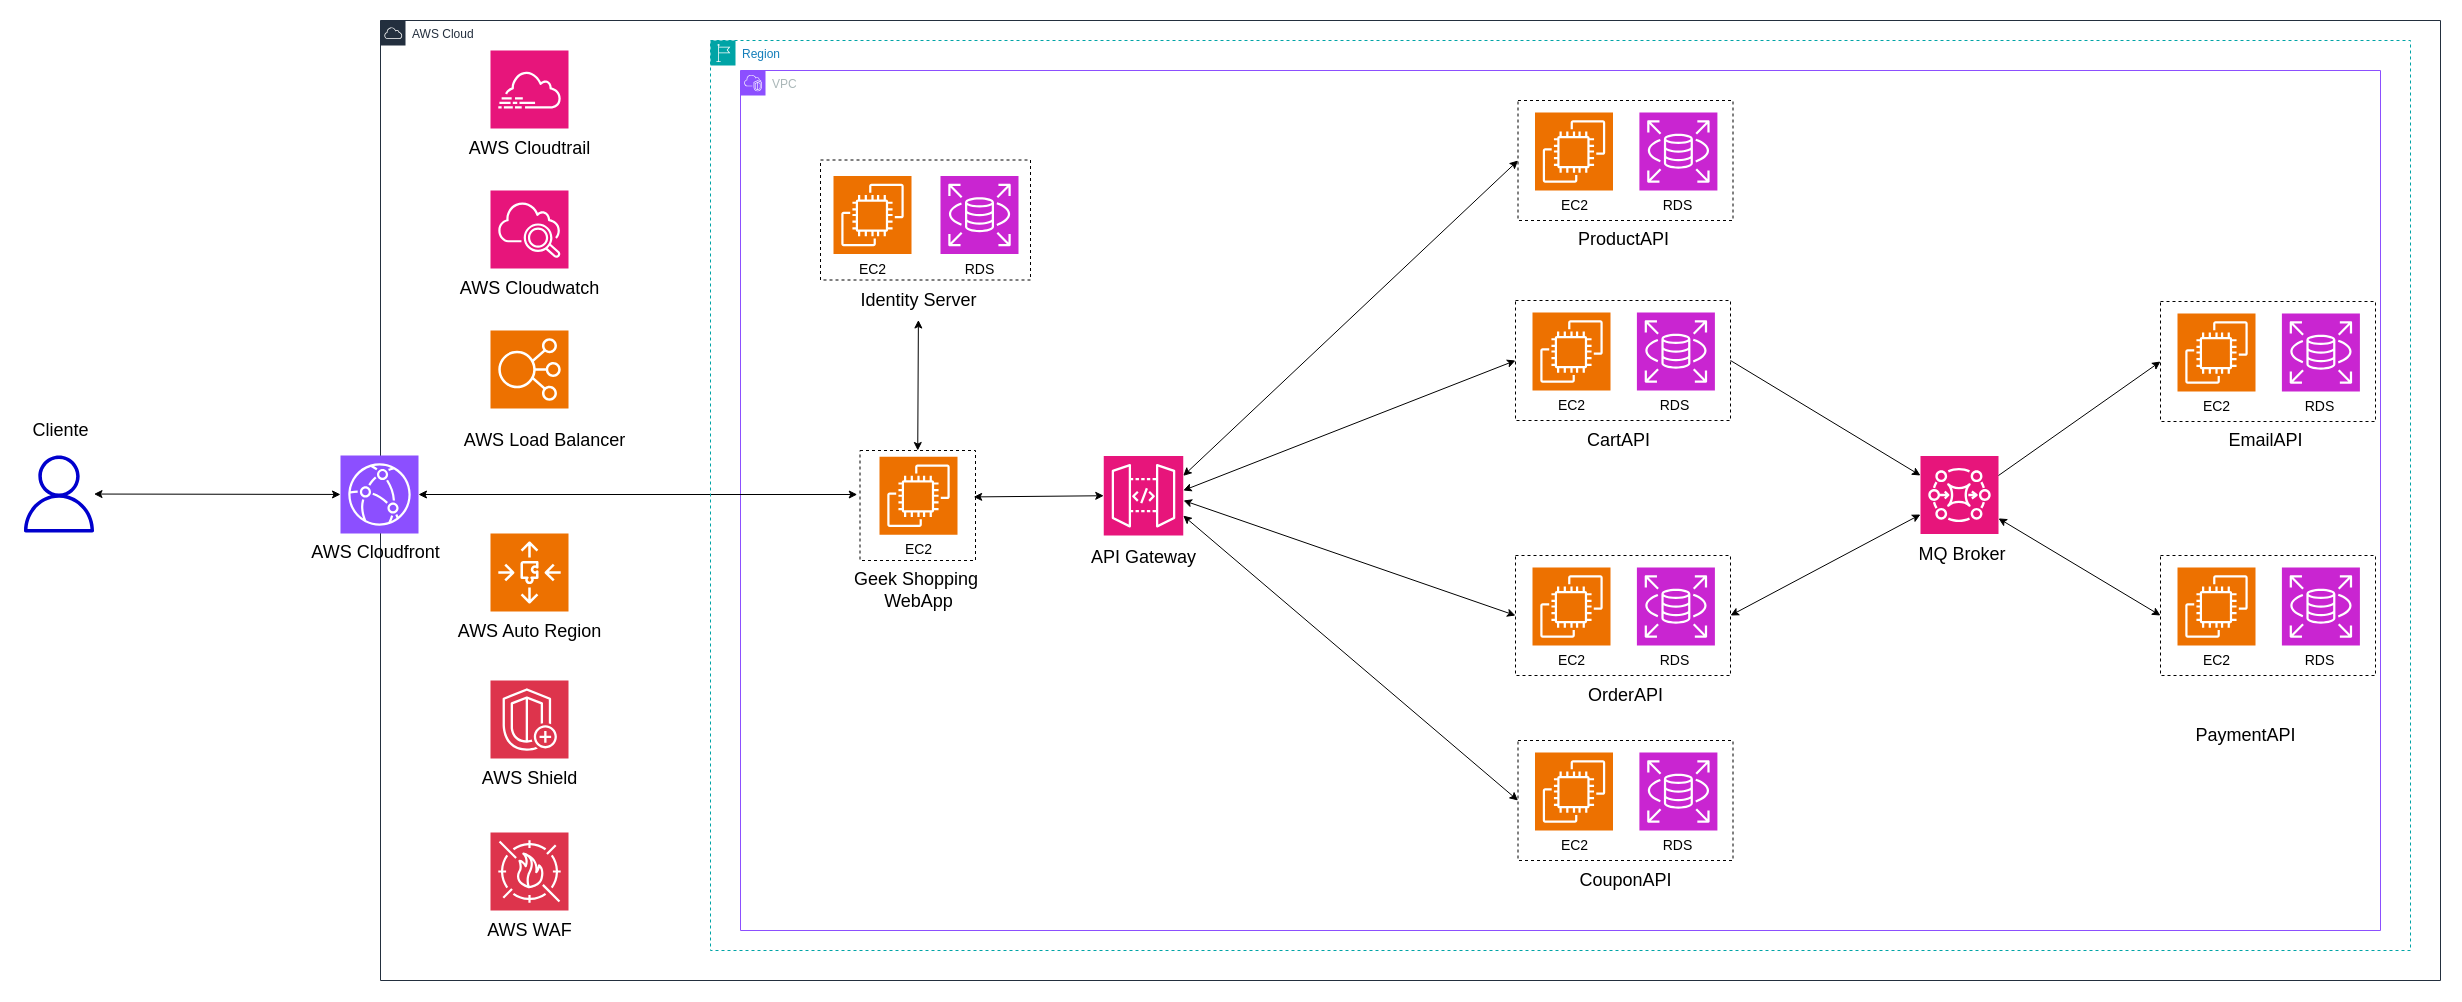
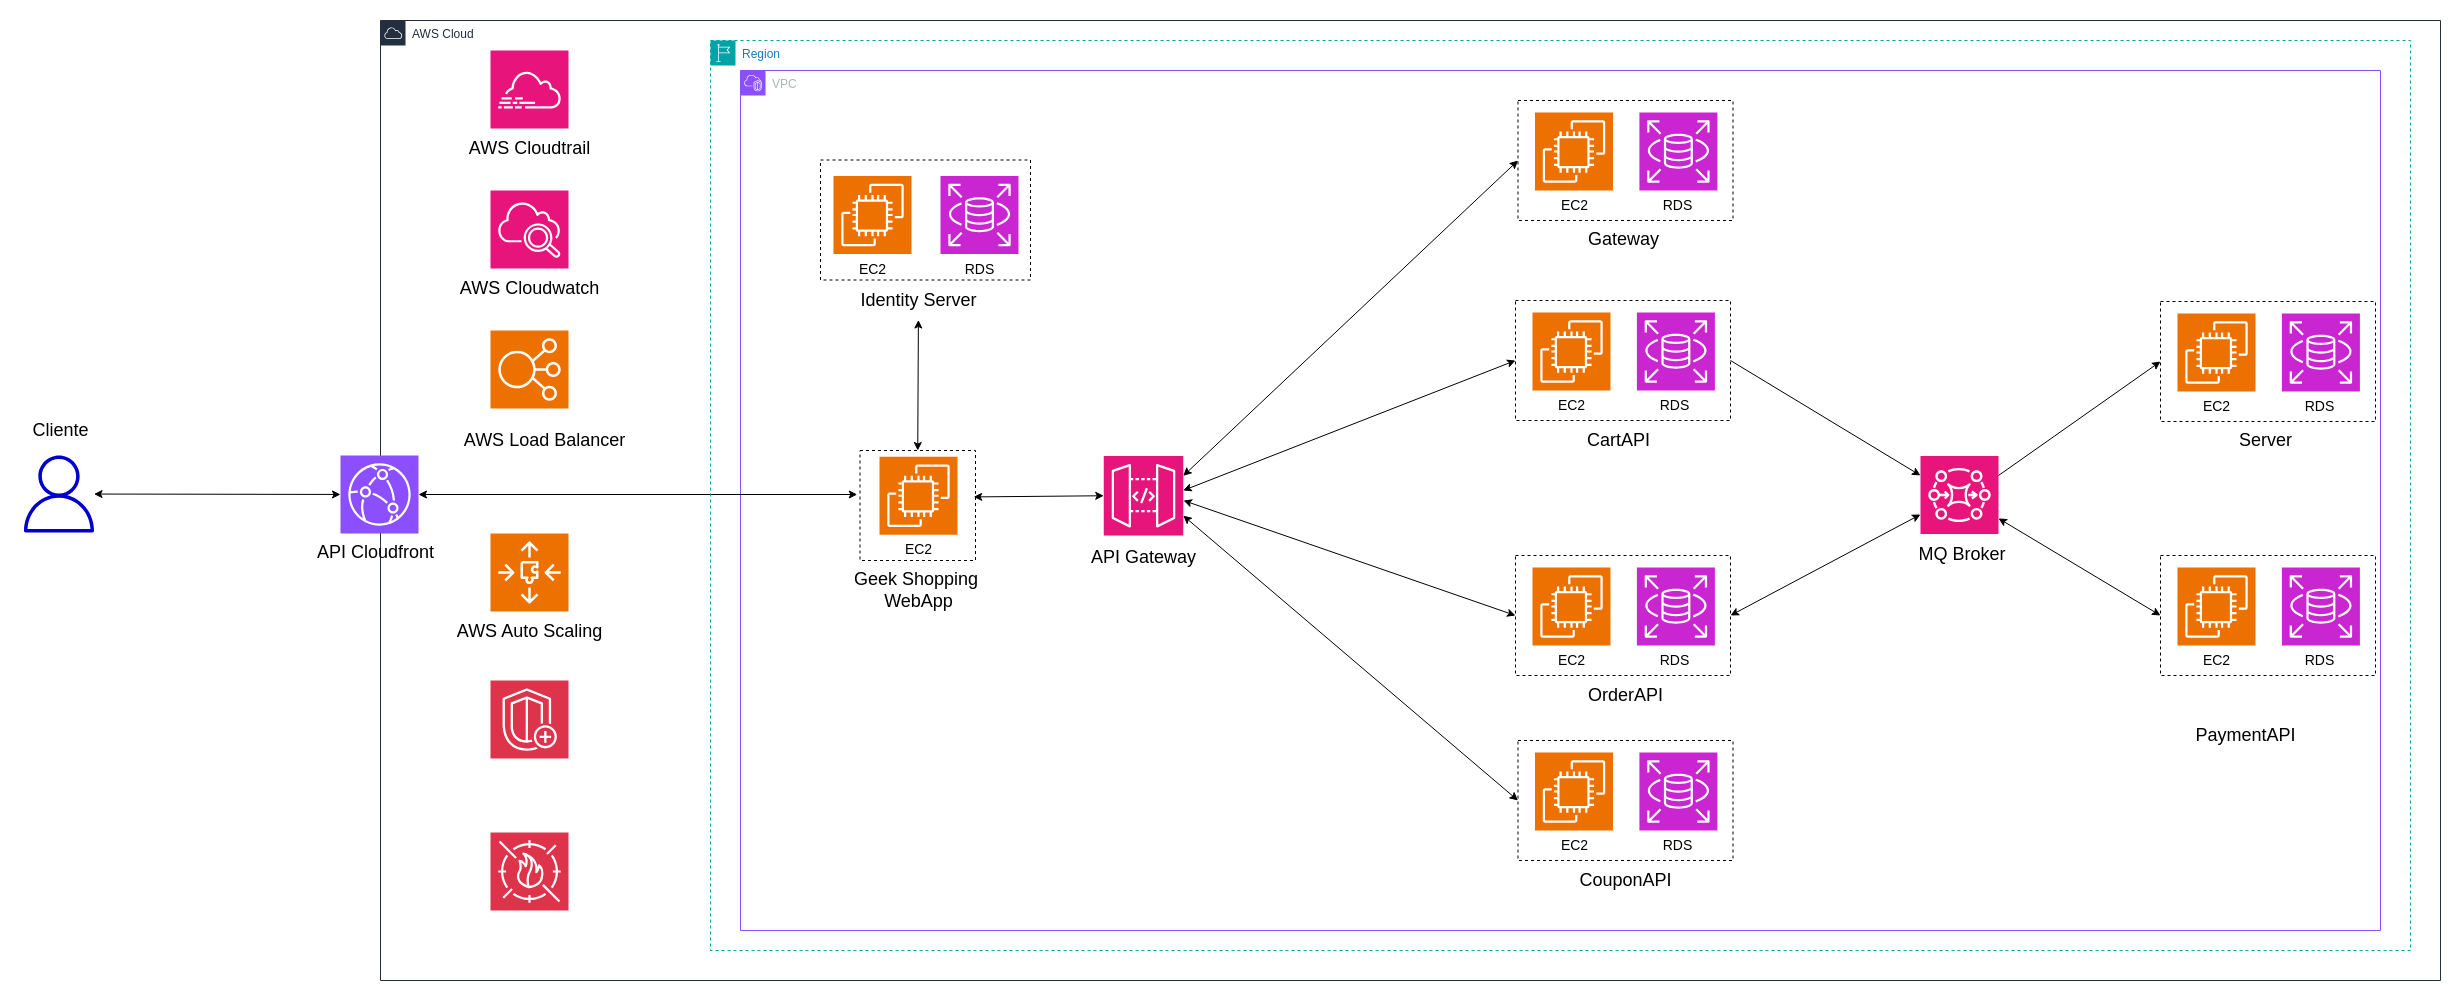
node "ProductAPI": label "ProductAPI" -> "Gateway"
node "EmailAPI": label "EmailAPI" -> "Server"
node "AWS Cloudfront": label "AWS Cloudfront" -> "API Cloudfront"
node "AWS Auto Region": label "AWS Auto Region" -> "AWS Auto Scaling"
node "AWS Shield": removed
node "AWS WAF": removed
